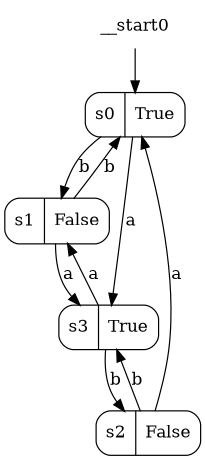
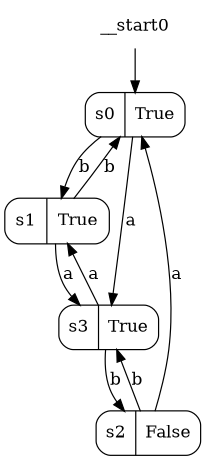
node "s1": text "False" -> "True"
